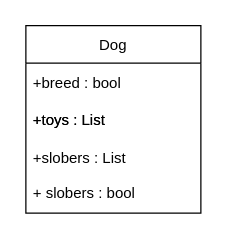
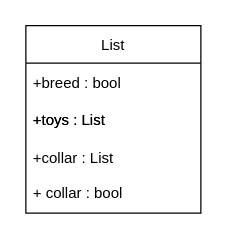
node "Dog": label "Dog" -> "List"
node "+slobers : List": label "+slobers : List" -> "+collar : List"
node "+ slobers : bool": label "+ slobers : bool" -> "+ collar : bool"
